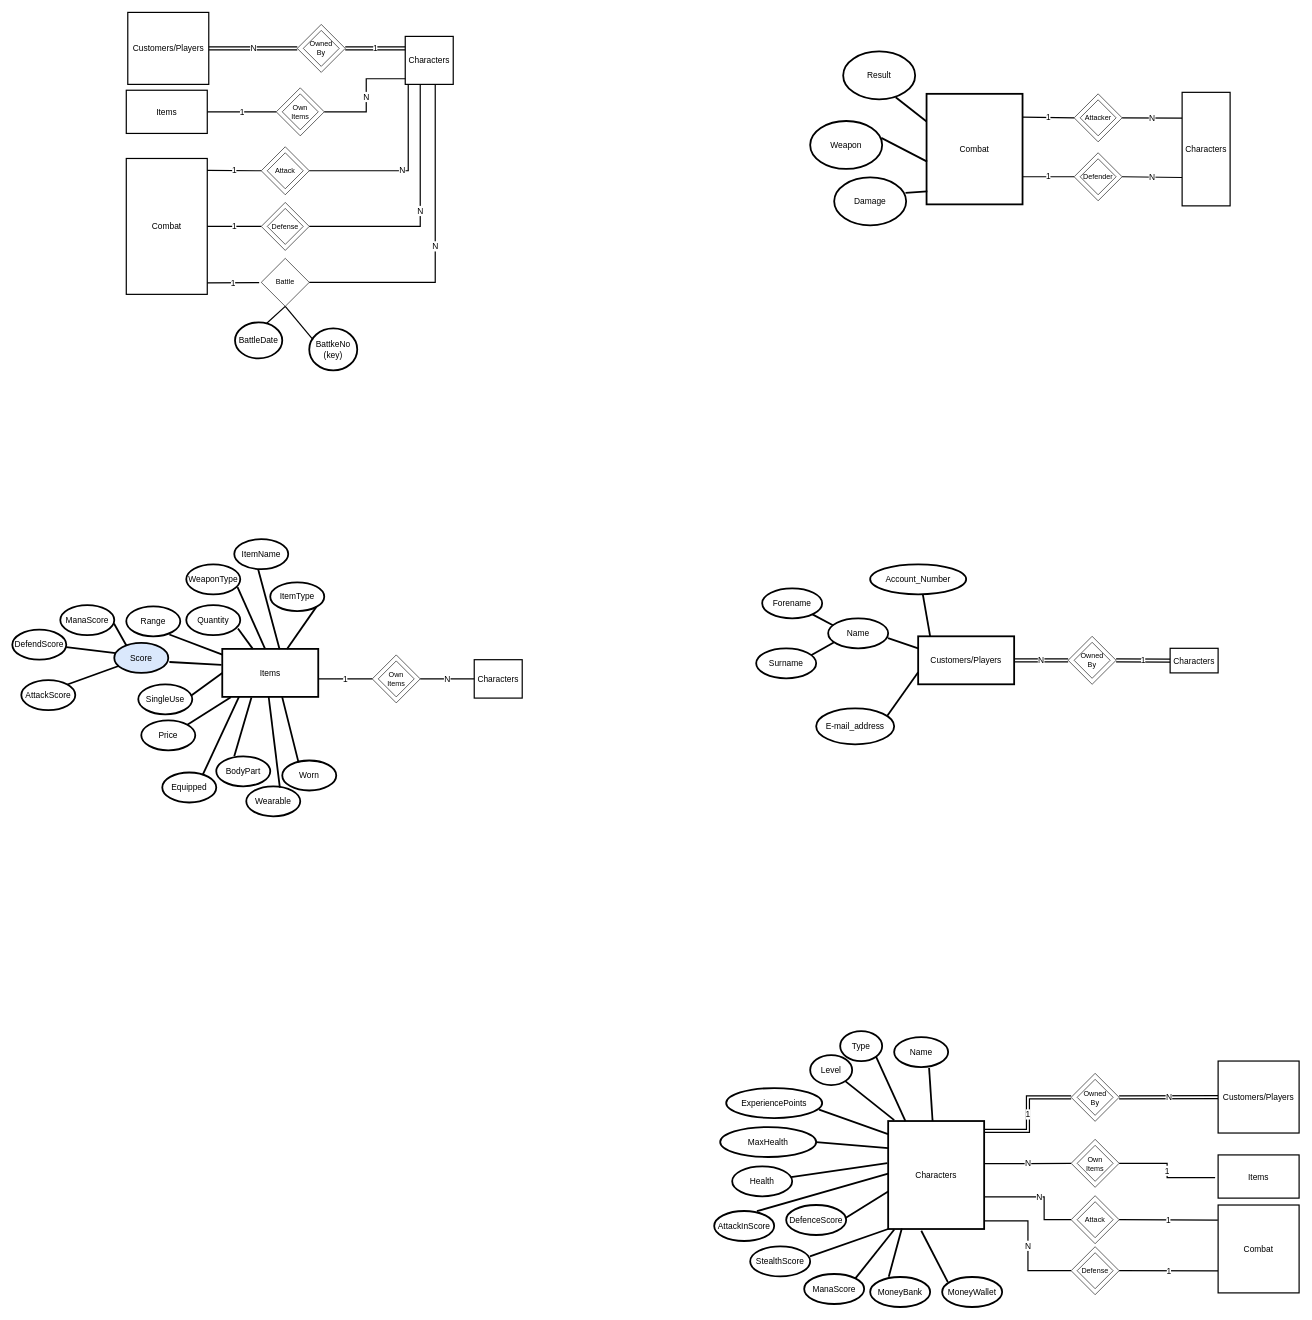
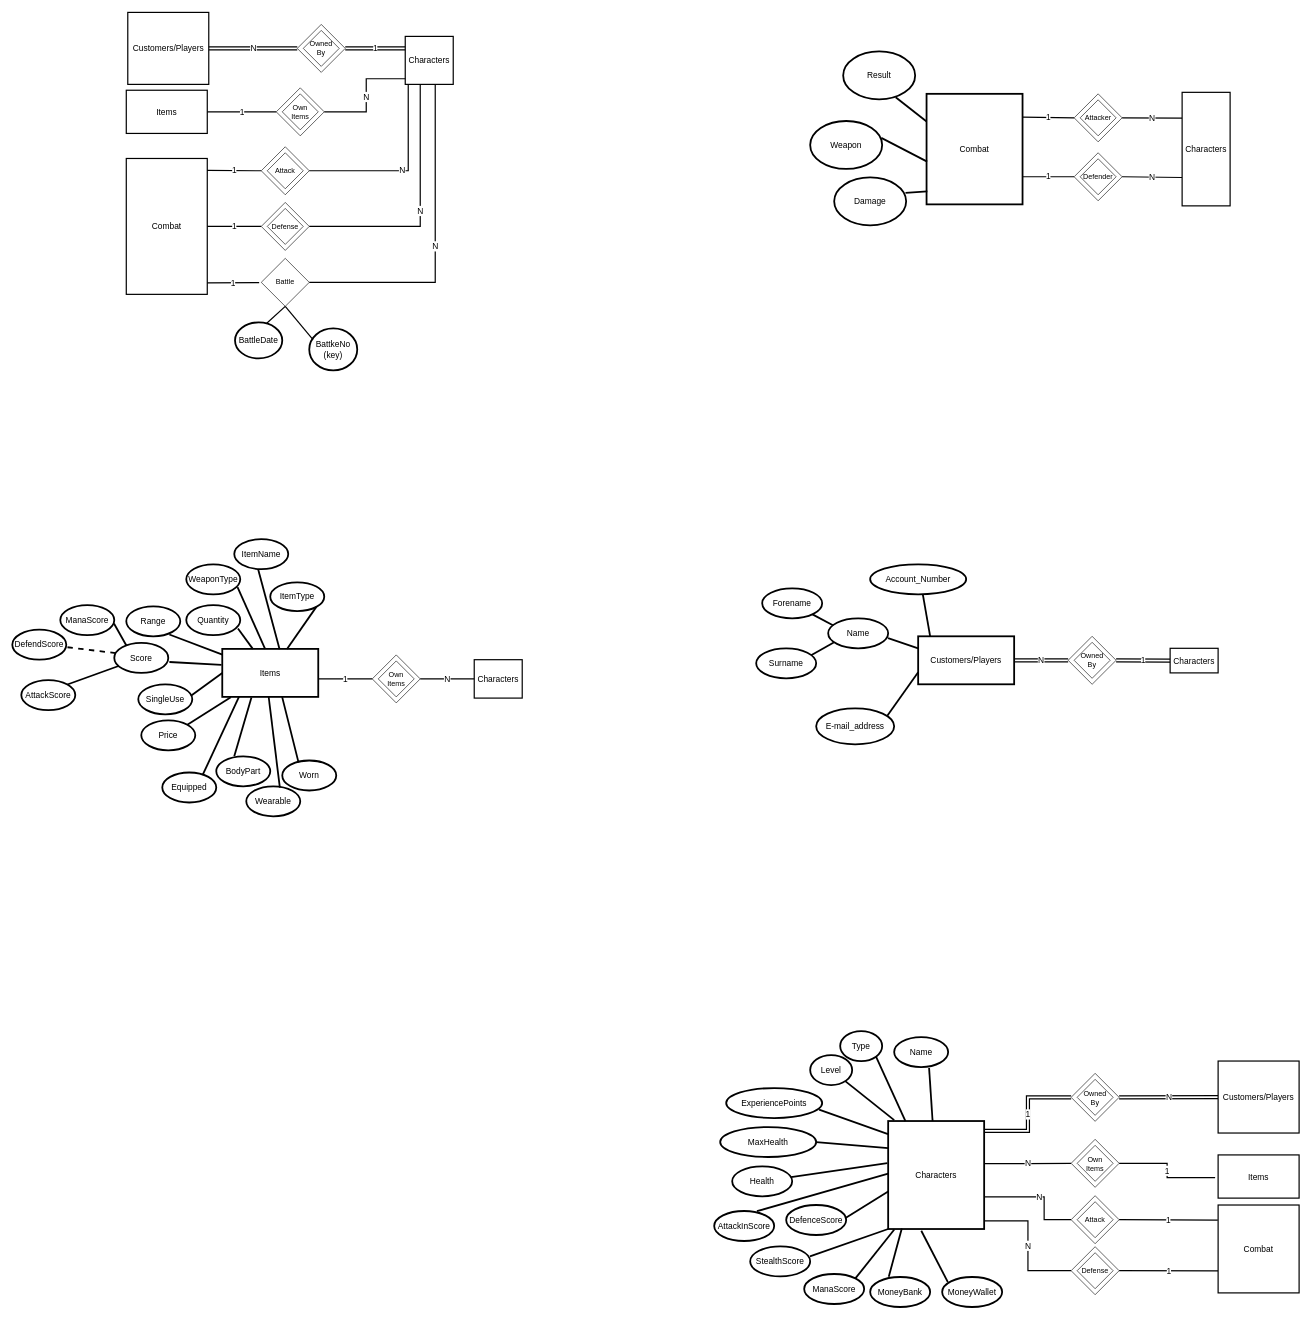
edge "DefendScore" -- "Score": style solid -> dashed
node "Score": fillcolor #dae8fc -> #ffffff
